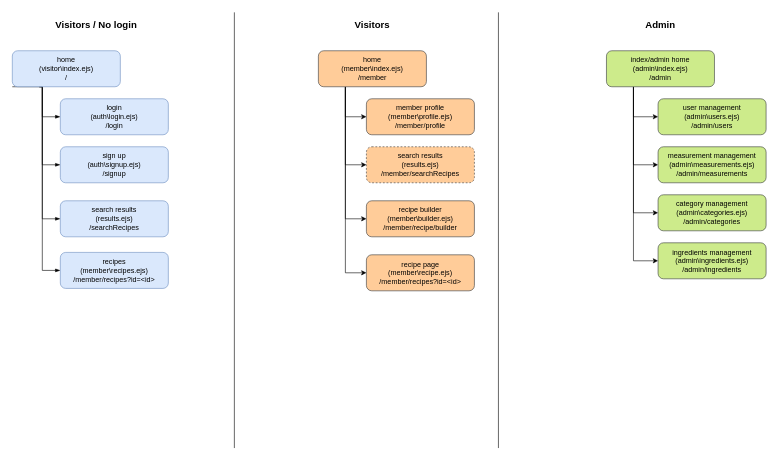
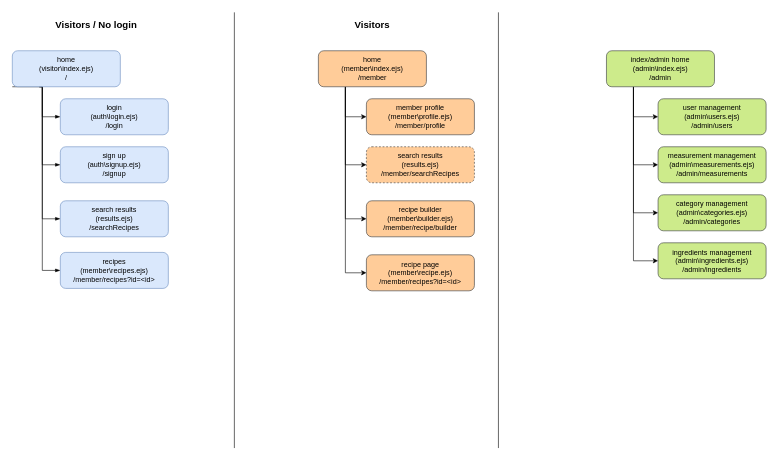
node "Admin": removed
